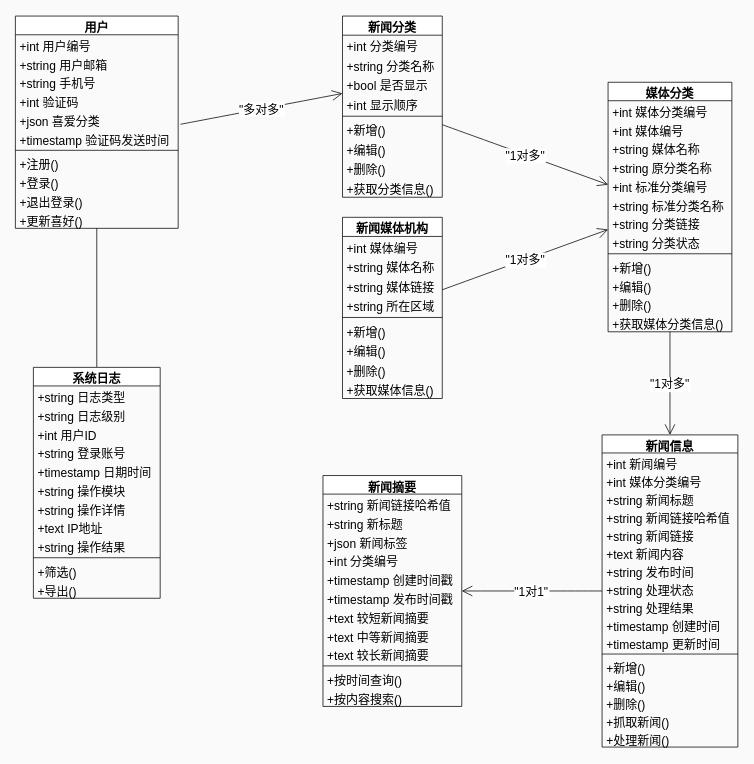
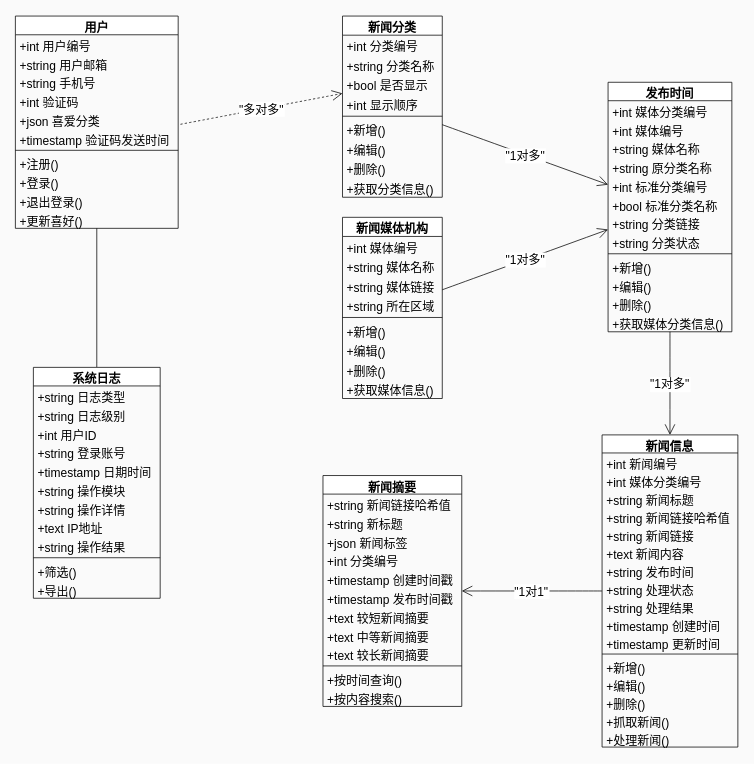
node "媒体分类": label "媒体分类" -> "发布时间"
edge "+json 喜爱分类" -> "+bool 是否显示": style solid -> dashed
node "+string 标准分类名称": label "+string 标准分类名称" -> "+bool 标准分类名称"
